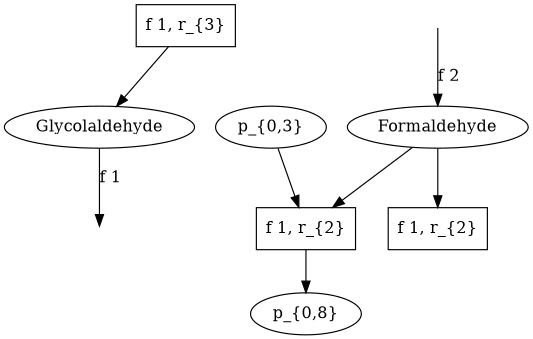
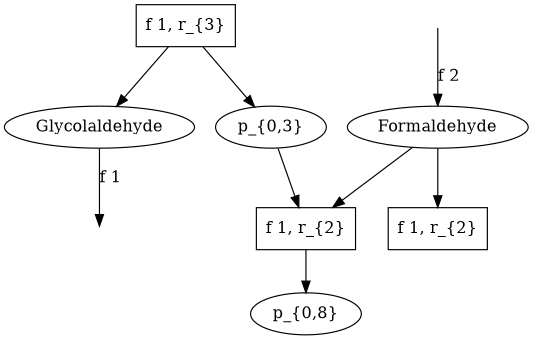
edge "f 1, r_{3}" -> "p_{0,3}": added
